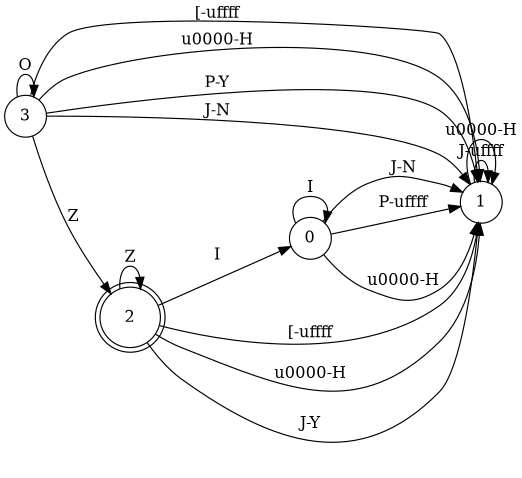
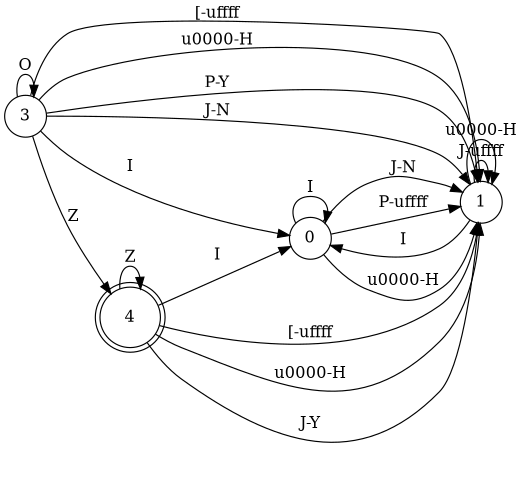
edge "3" -> "0": added, label "I"
edge "1" -> "0": added, label "I"
node "2": label "2" -> "4"
